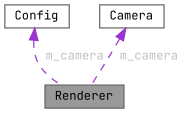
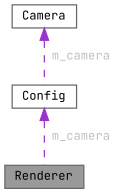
edge "Renderer" -> "Camera": now "Config" -> "Camera"
